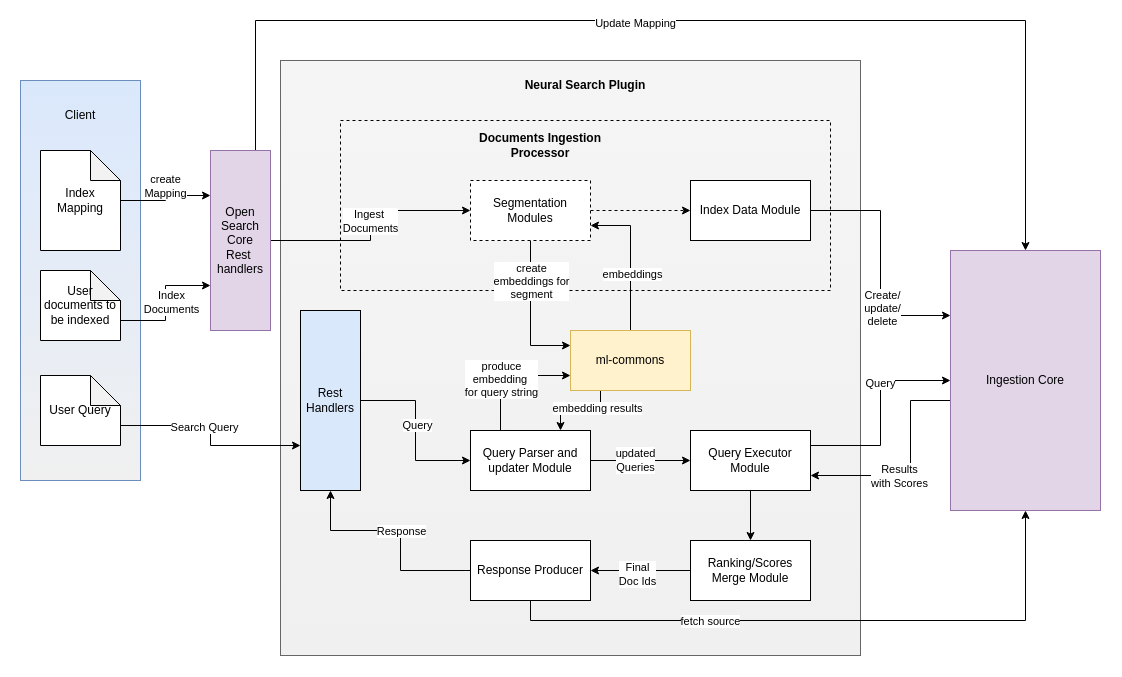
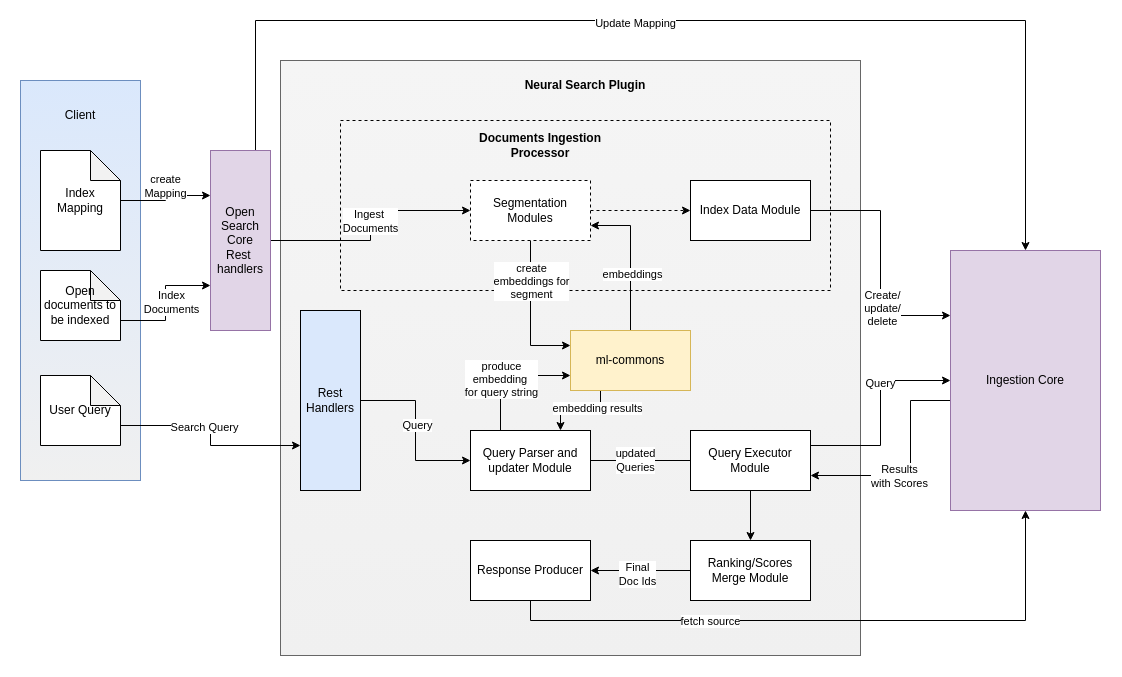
node "User documents to be indexed": label "User documents to be indexed" -> "Open documents to be indexed"
edge "Query Parser and updater Module" -> "Query Executor Module": arrowhead classic -> none
edge "Response Producer" -> "Rest Handlers": removed, label "Response"
